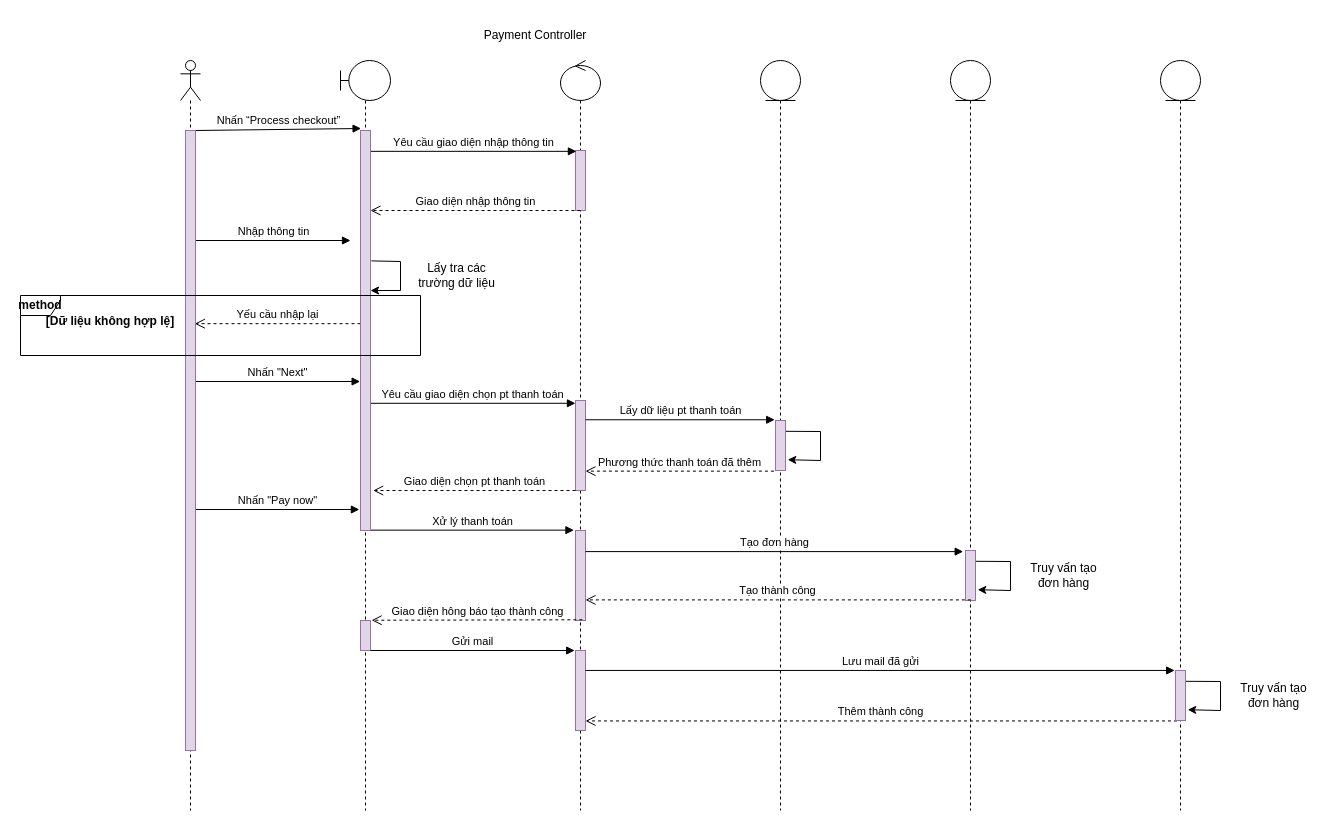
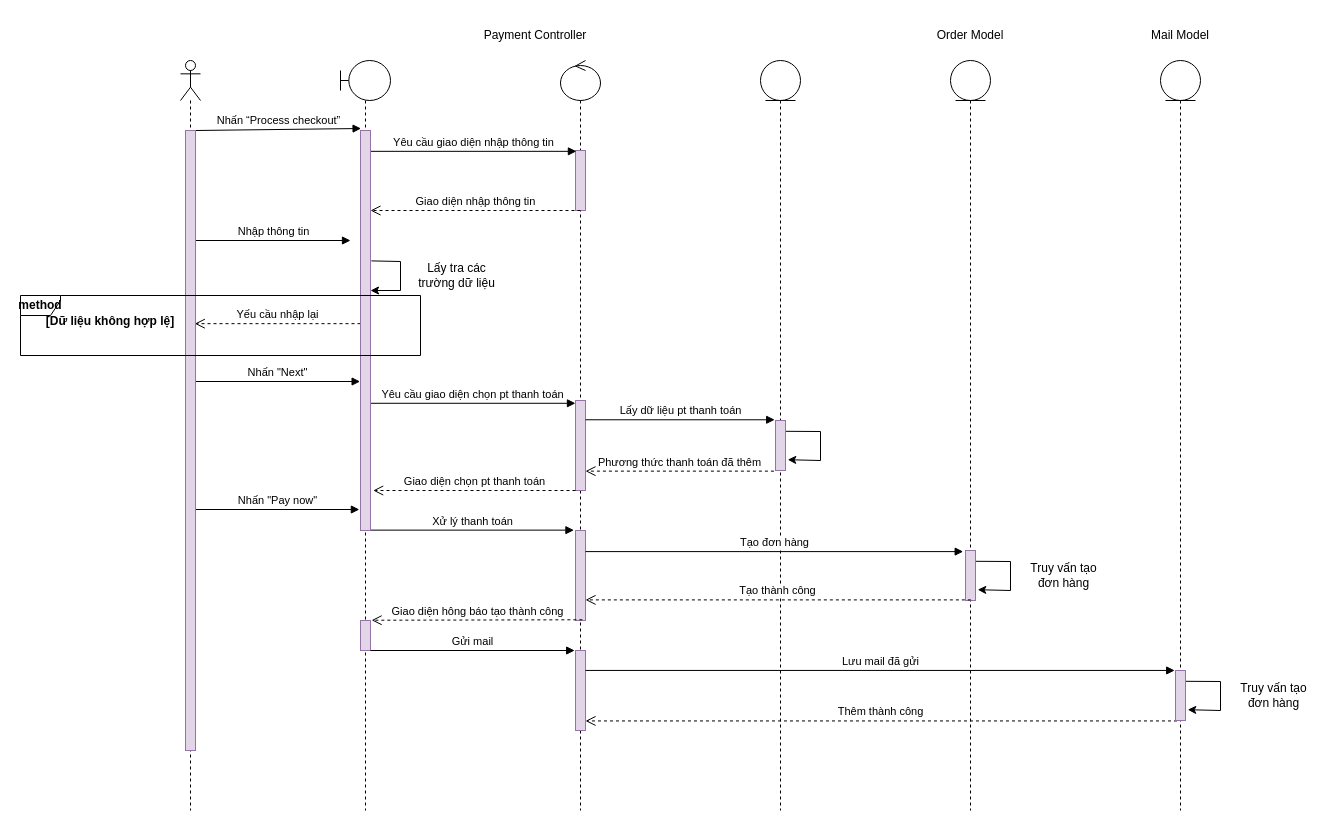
node "Order Model": added
node "Mail Model": added
